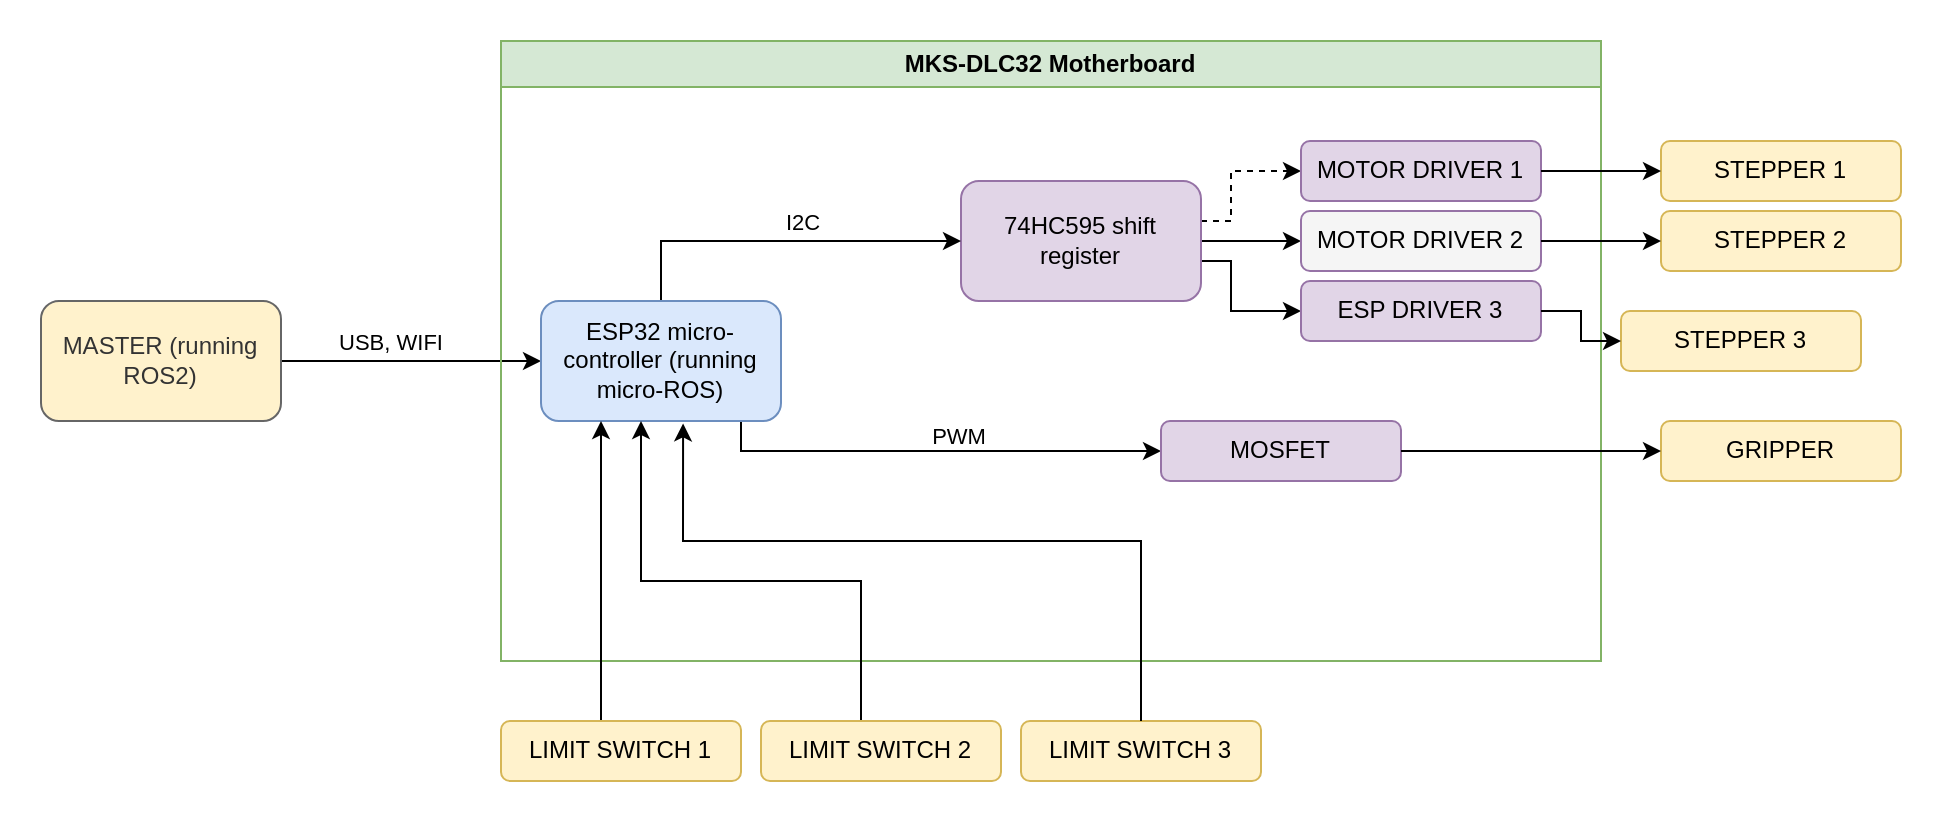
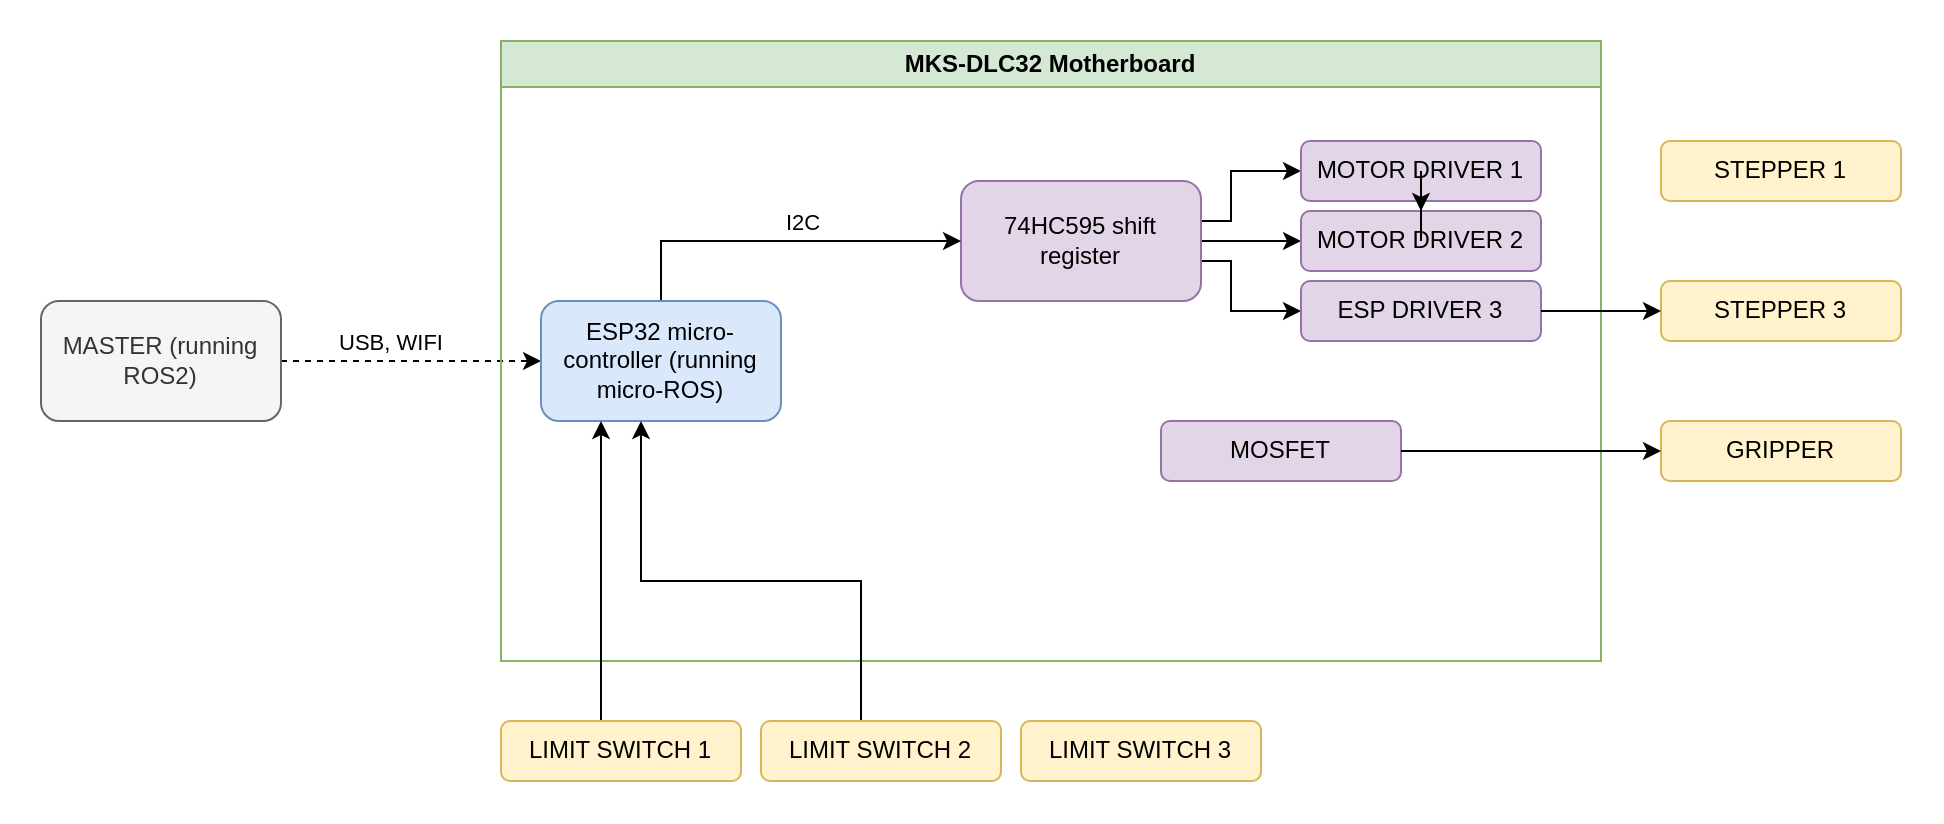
edge "MOTOR DRIVER 1" -> "STEPPER 1": now "MOTOR DRIVER 1" -> "MOTOR DRIVER 2"
edge "74HC595 shift register" -> "MOTOR DRIVER 1": style dashed -> solid
node "MOTOR DRIVER 2": fillcolor #f5f5f5 -> #e1d5e7
edge "MOTOR DRIVER 2" -> "STEPPER 2": removed
node "STEPPER 2": removed
node "STEPPER 3": moved (1741, 341) -> (1781, 311)
node "MASTER (running ROS2)": fillcolor #fff2cc -> #f5f5f5
edge "MASTER (running ROS2)" -> "ESP32 micro-controller (running micro-ROS)": style solid -> dashed
edge "ESP32 micro-controller (running micro-ROS)" -> "MOSFET": removed, label "PWM"
edge "LIMIT SWITCH 3" -> "ESP32 micro-controller (running micro-ROS)": removed
